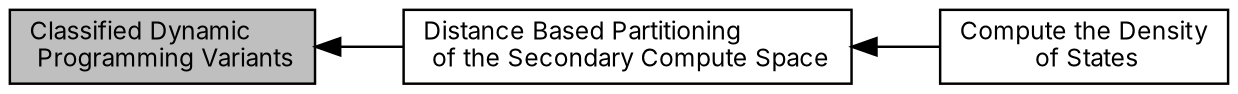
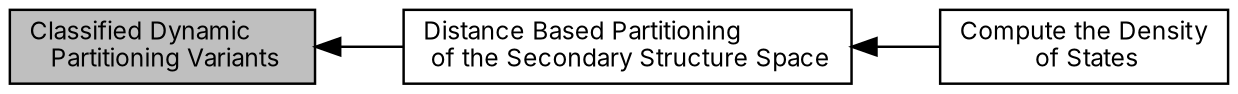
node "Classified Dynamic Programming Variants": label "Classified Dynamic Programming Variants" -> "Classified Dynamic Partitioning Variants"
node "Distance Based Partitioning of the Secondary Compute Space": label "Distance Based Partitioning of the Secondary Compute Space" -> "Distance Based Partitioning of the Secondary Structure Space"
